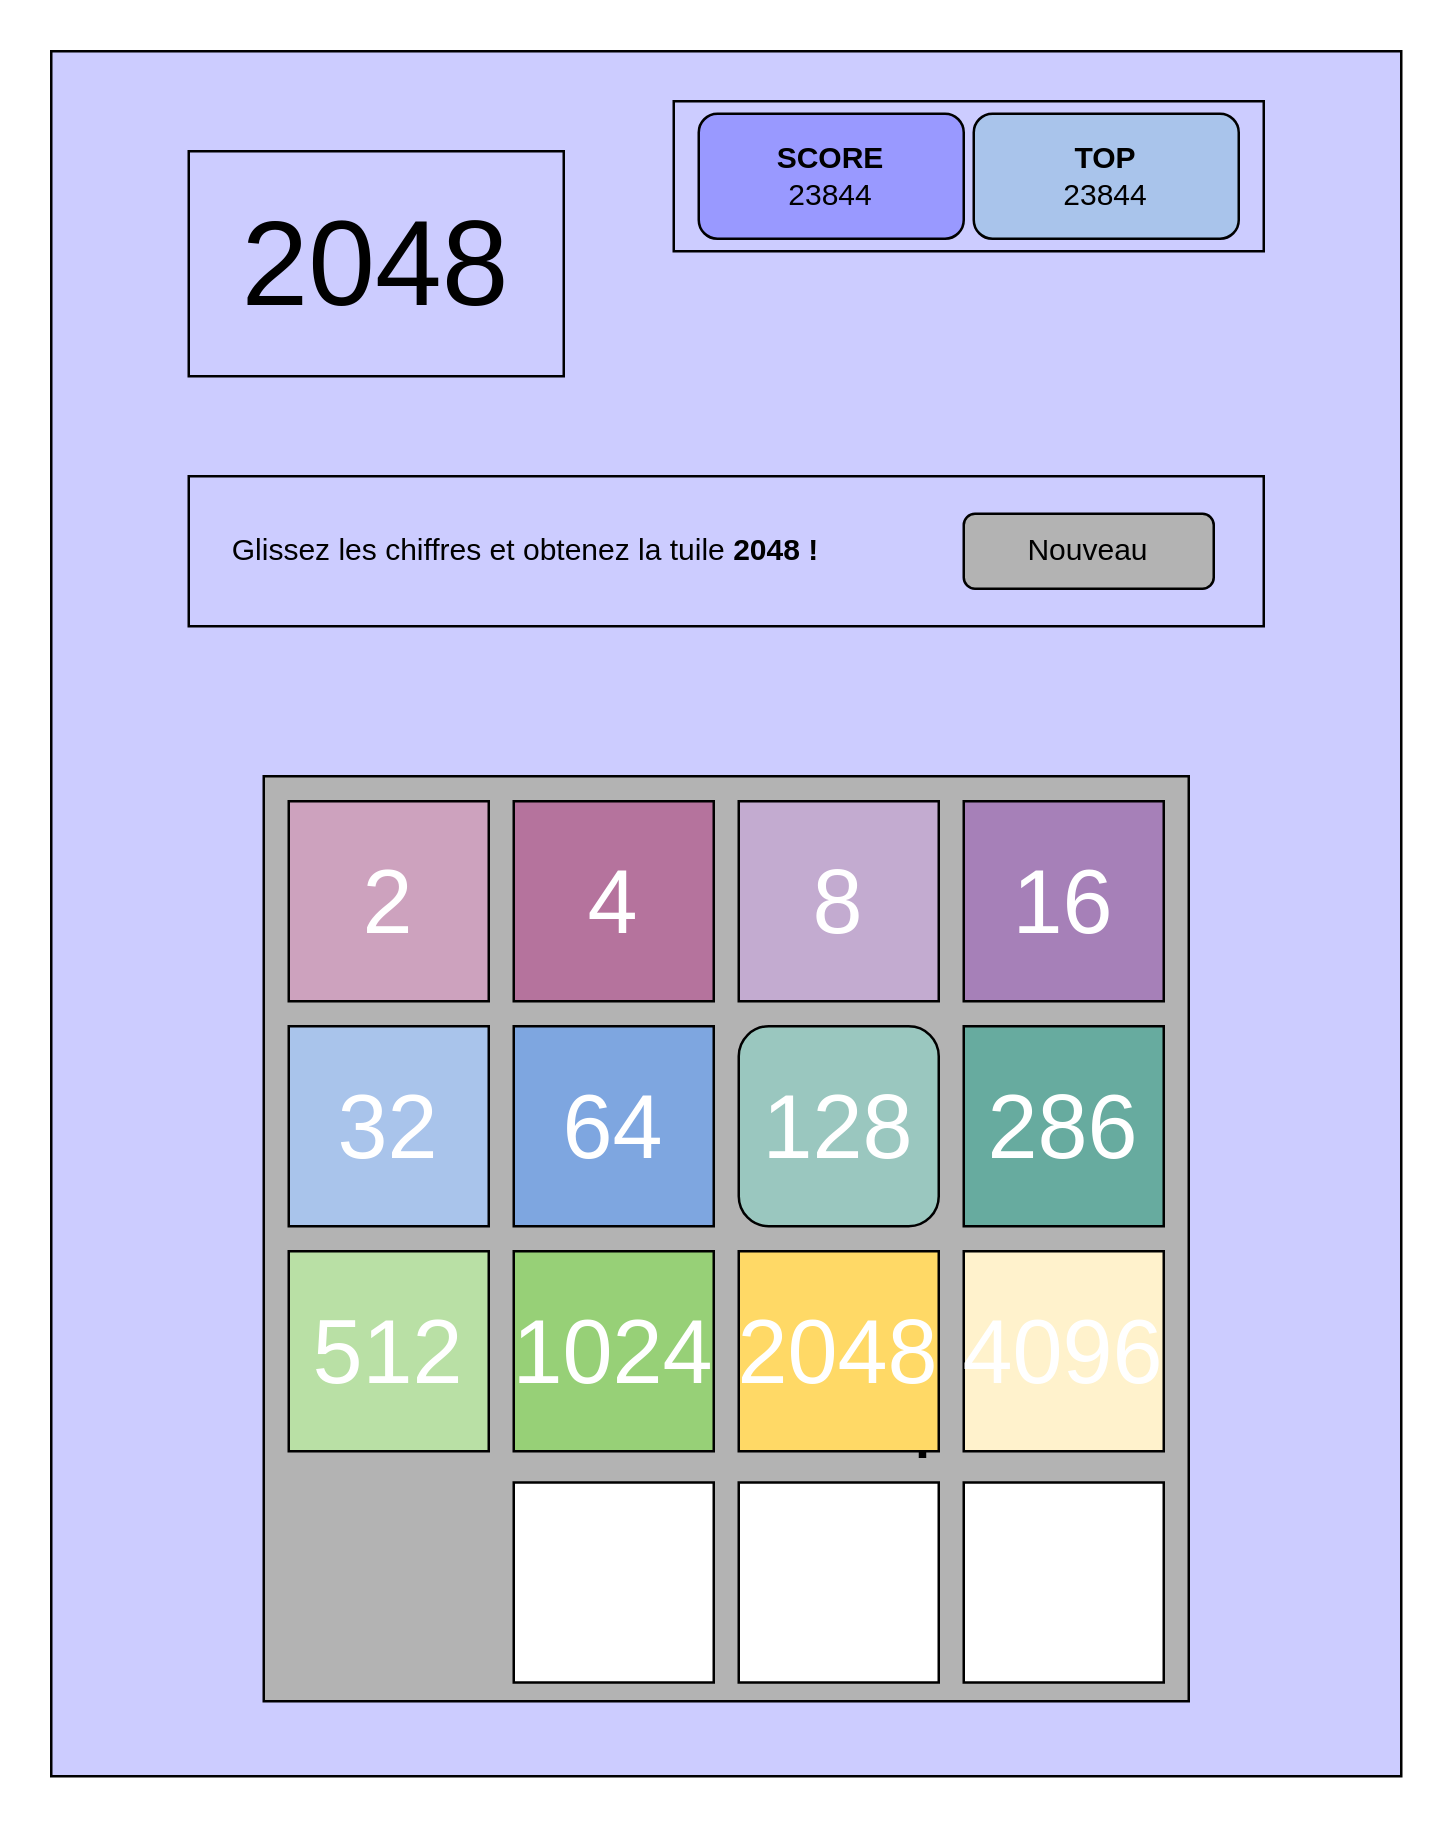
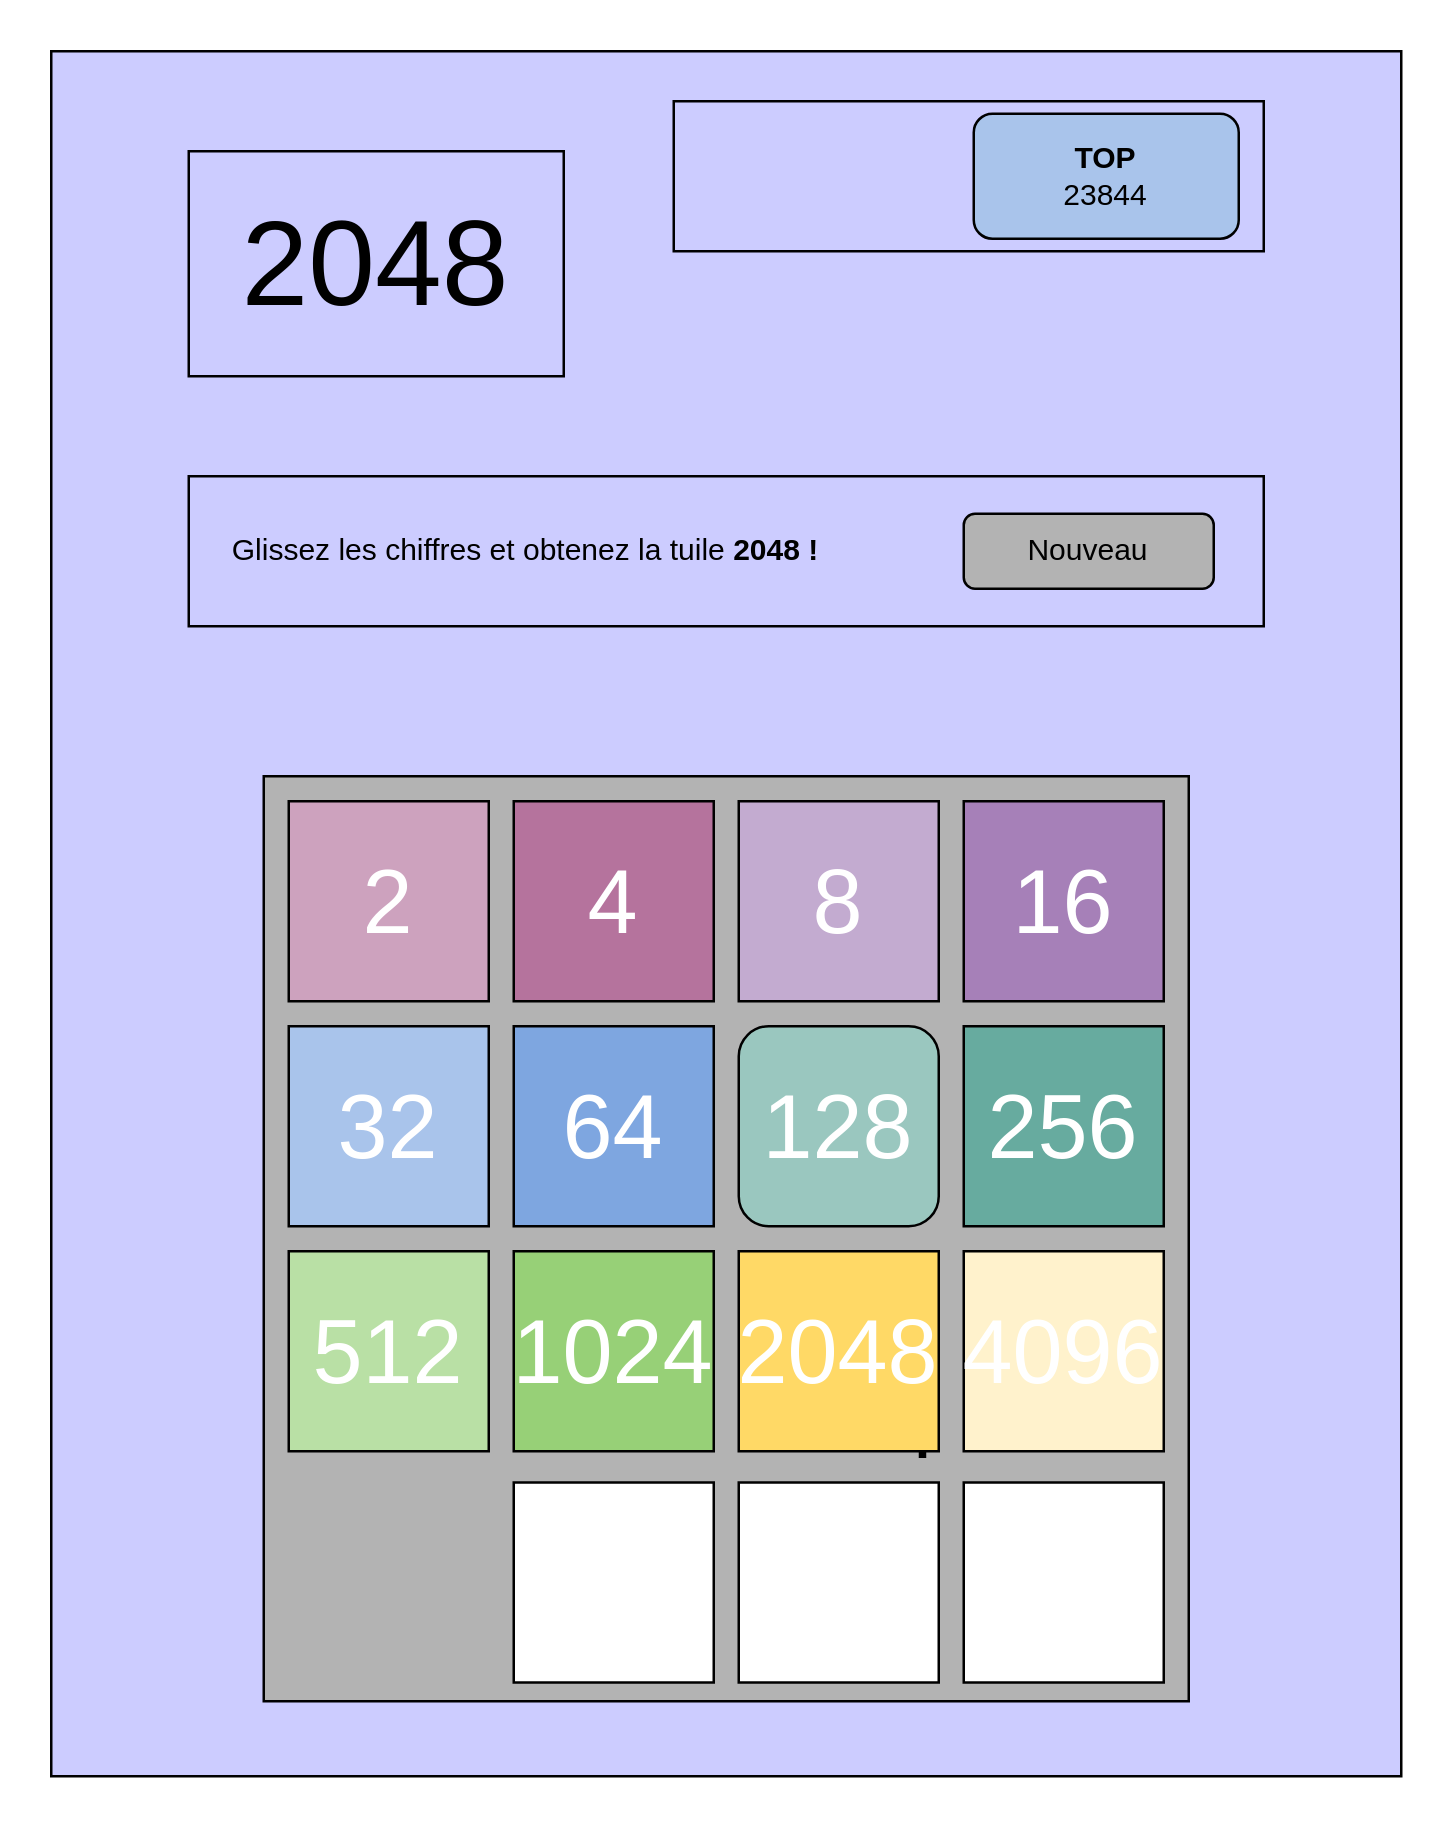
node "SCORE 23844": removed
node "286": label "286" -> "256"
